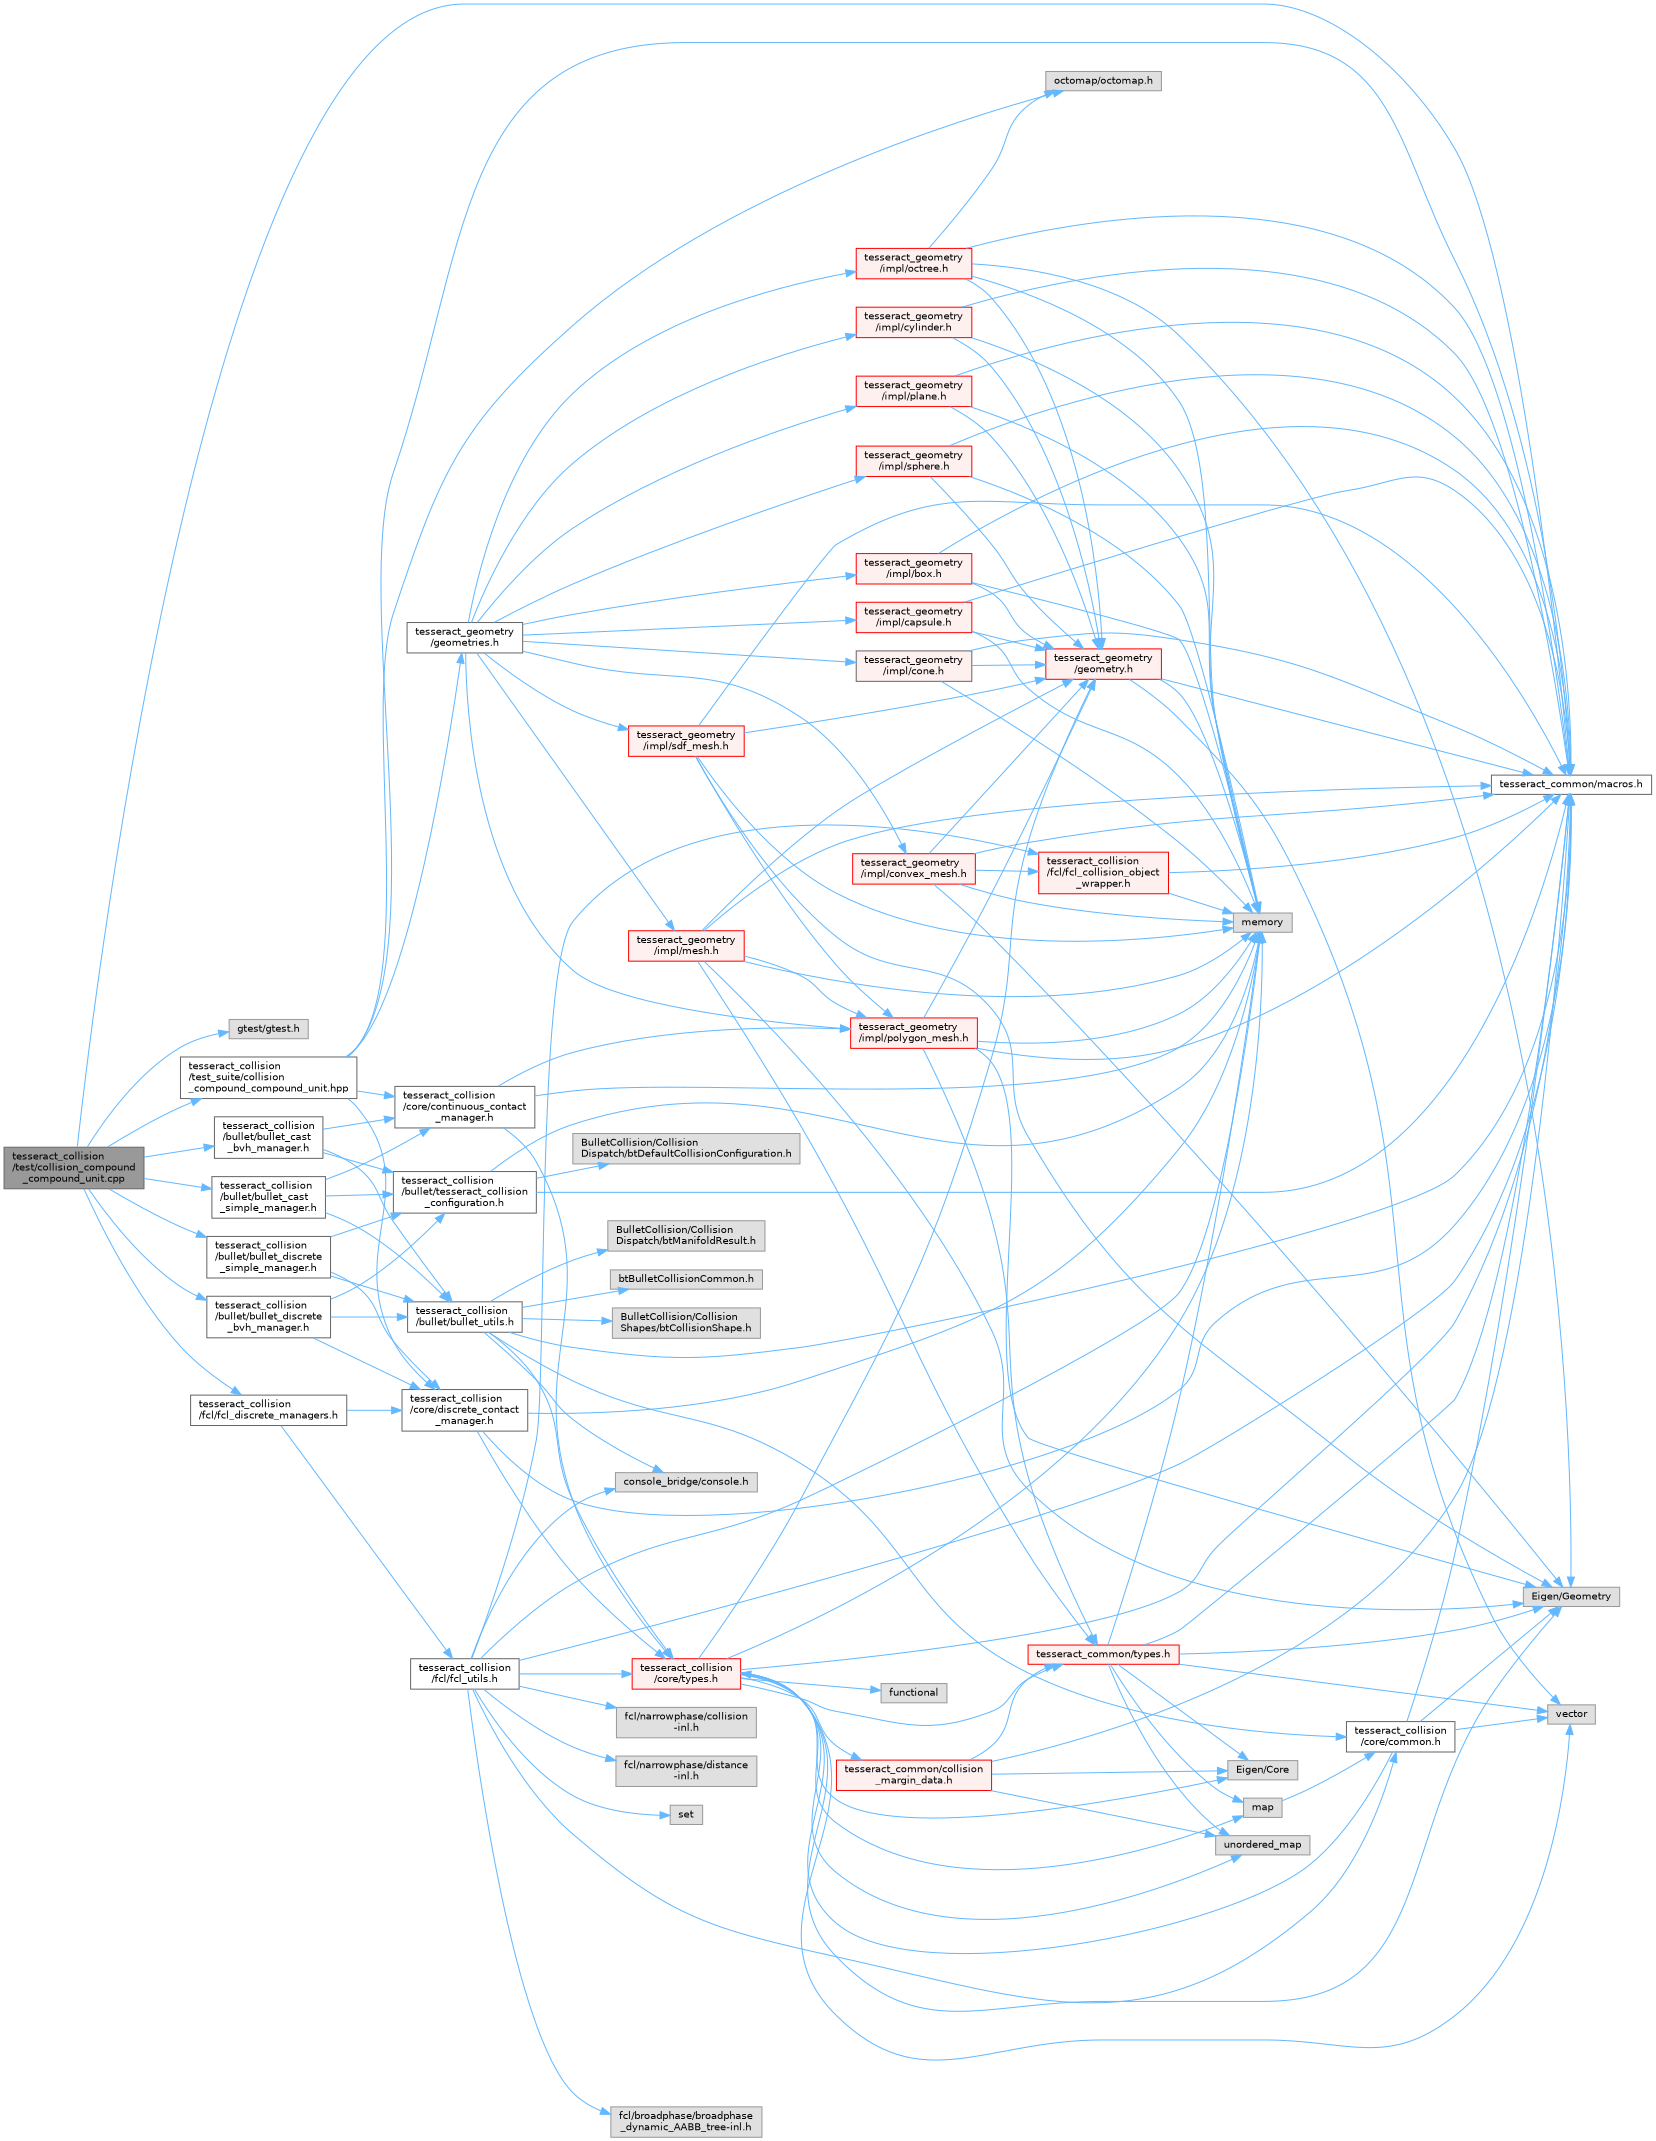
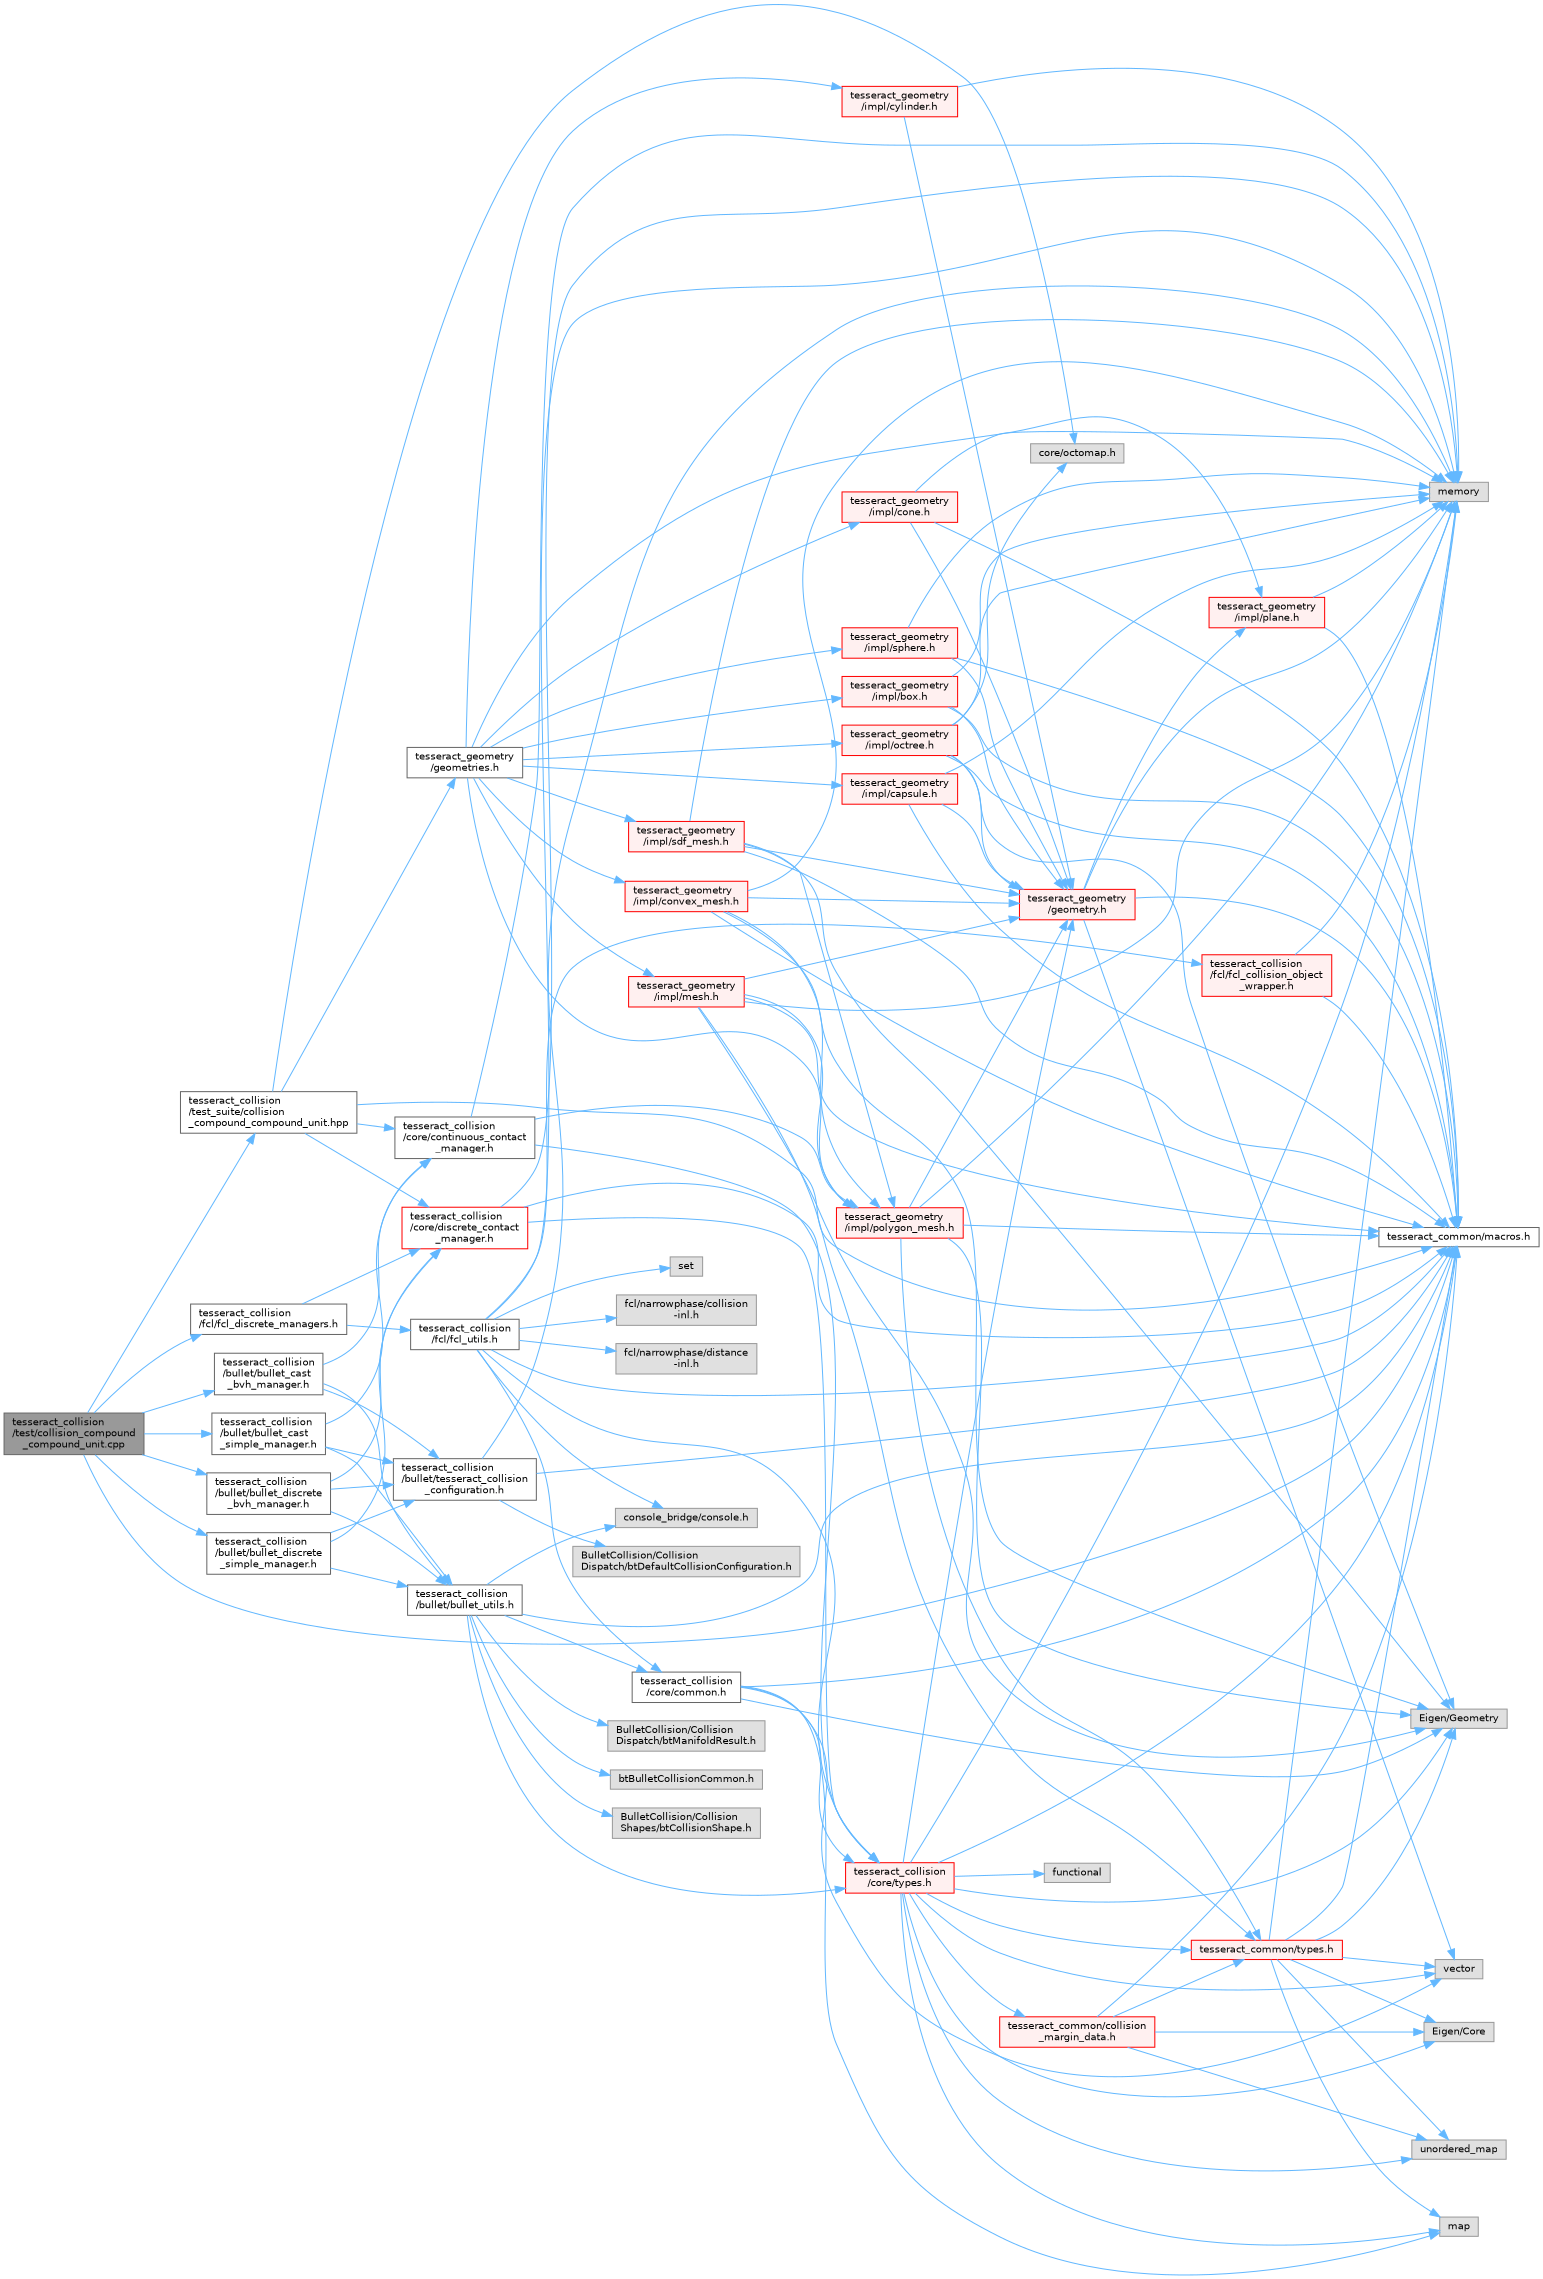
node "octomap/octomap.h": label "octomap/octomap.h" -> "core/octomap.h"
edge "tesseract_geometry /impl/cylinder.h" -> "tesseract_common/macros.h": removed
edge "tesseract_geometry /impl/plane.h" -> "tesseract_geometry /geometry.h": reversed
node "tesseract_geometry /impl/cone.h": color grey40 -> red
edge "tesseract_geometry /impl/convex_mesh.h" -> "tesseract_collision /fcl/fcl_collision_object _wrapper.h": now "tesseract_geometry /impl/convex_mesh.h" -> "tesseract_geometry /impl/polygon_mesh.h"
node "gtest/gtest.h": removed
node "tesseract_collision /core/discrete_contact _manager.h": color grey40 -> red
edge "map" -> "tesseract_collision /core/common.h": reversed
node "fcl/broadphase/broadphase _dynamic_AABB_tree-inl.h": removed
